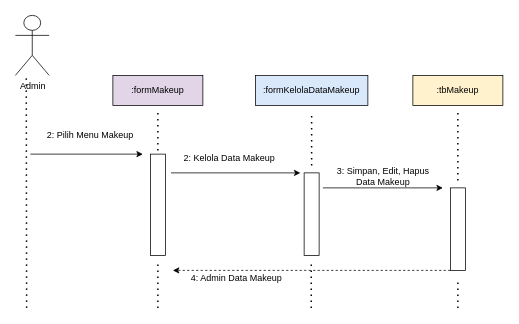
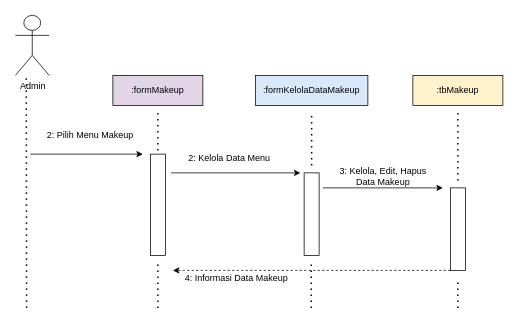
node "2: Kelola Data Makeup": label "2: Kelola Data Makeup" -> "2: Kelola Data Menu"
node "3: Simpan, Edit, Hapus Data Makeup": label "3: Simpan, Edit, Hapus Data Makeup" -> "3: Kelola, Edit, Hapus Data Makeup"
node "4: Admin Data Makeup": label "4: Admin Data Makeup" -> "4: Informasi Data Makeup"
